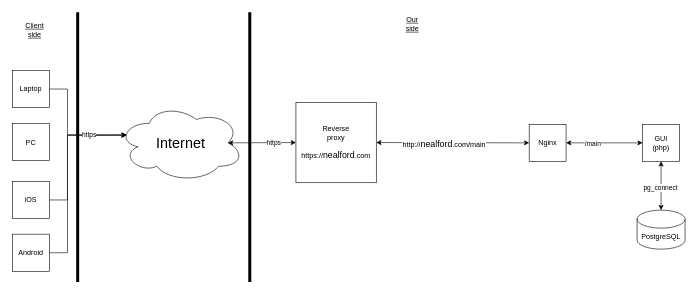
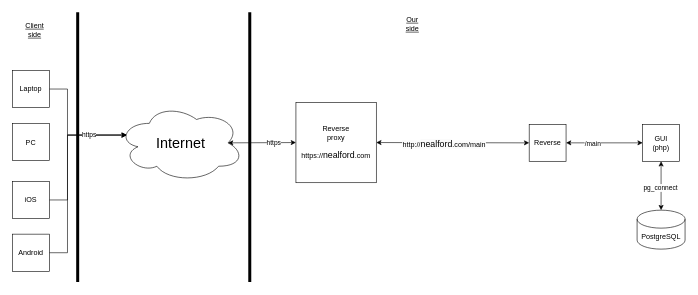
node "Nginx": label "Nginx" -> "Reverse"
